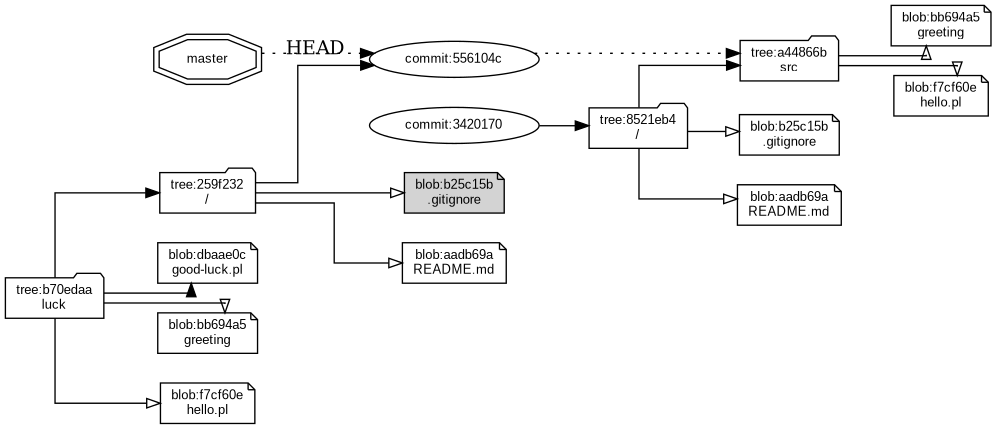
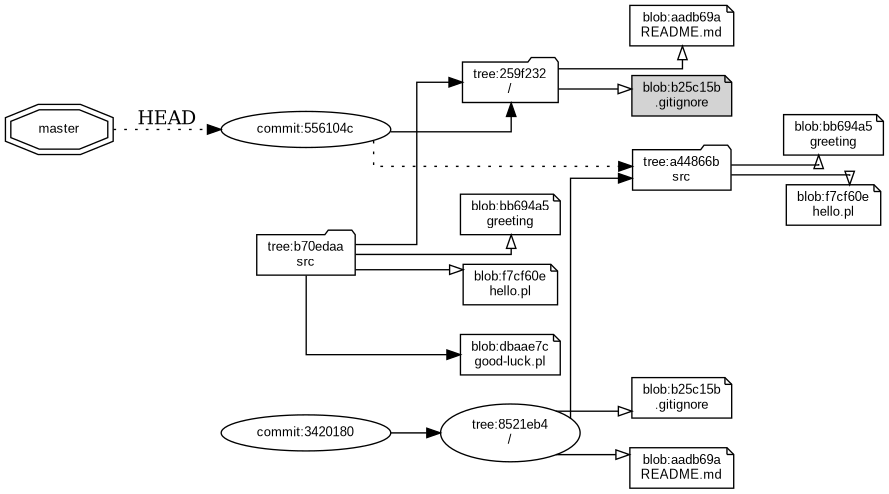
edge "tree:259f232 /" -> "commit:556104c": reversed
node "commit:3420170": label "commit:3420170" -> "commit:3420180"
node "tree:8521eb4 /": shape folder -> ellipse
node "blob:dbaae0c good-luck.pl": label "blob:dbaae0c good-luck.pl" -> "blob:dbaae7c good-luck.pl"
node "tree:b70edaa luck": label "tree:b70edaa luck" -> "tree:b70edaa src"
